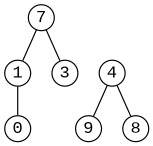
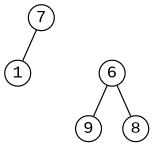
node "3": removed
node "4": label "4" -> "6"
node "0": removed
